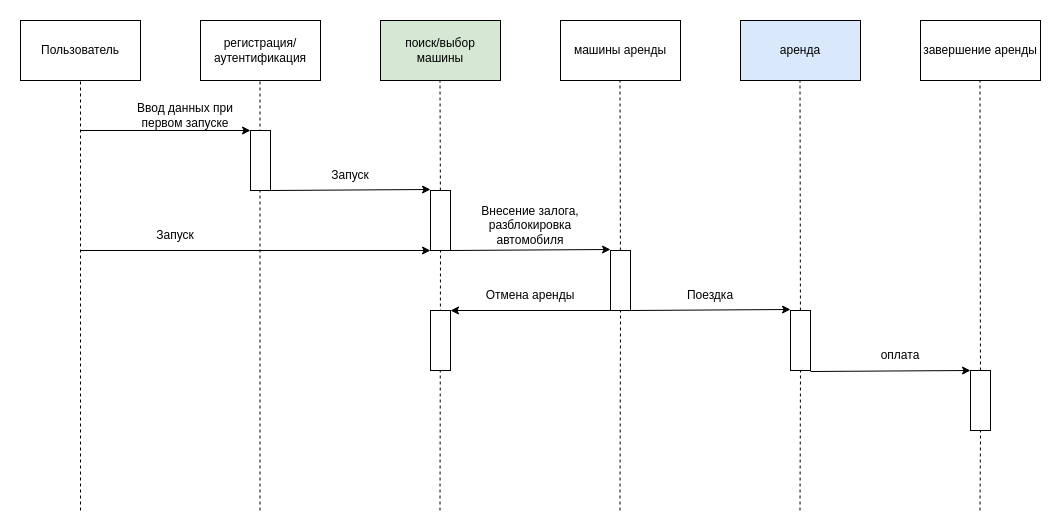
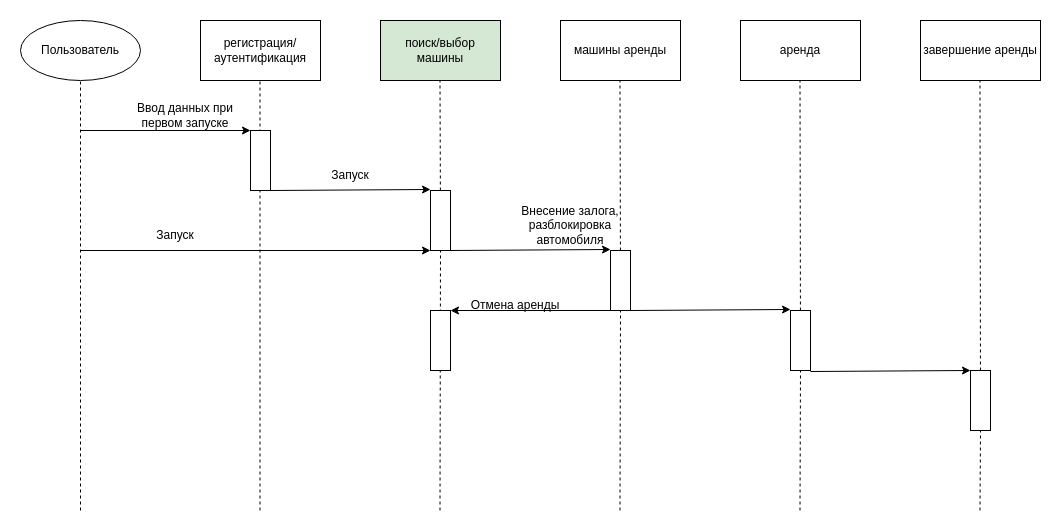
node "Пользователь": shape rectangle -> ellipse
node "аренда": fillcolor #dae8fc -> #ffffff
node "Внесение залога, разблокировка автомобиля": moved (531, 226) -> (571, 226)
node "Отмена аренды": moved (531, 296) -> (516, 306)
node "Поездка": removed
node "оплата": removed
